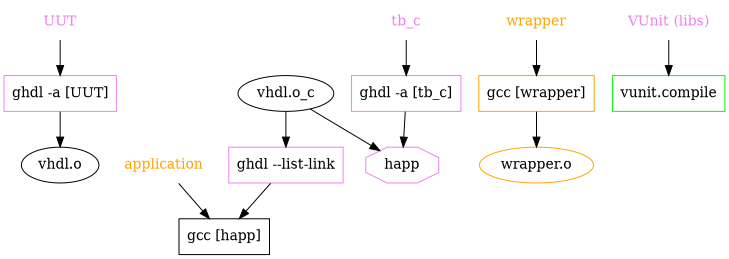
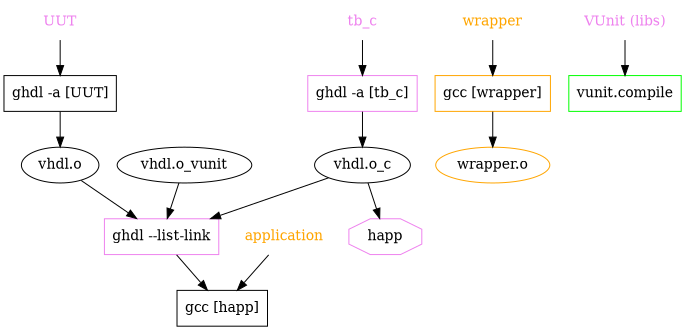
node "ghdl -a [UUT]": color violet -> black
edge "ghdl -a [tb_c]" -> "happ": now "ghdl -a [tb_c]" -> "vhdl.o_c"
node "vhdl.o_vunit": added
edge "vhdl.o" -> "ghdl --list-link": added
